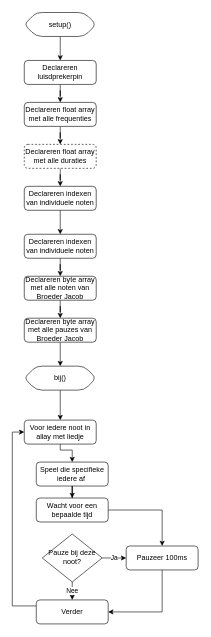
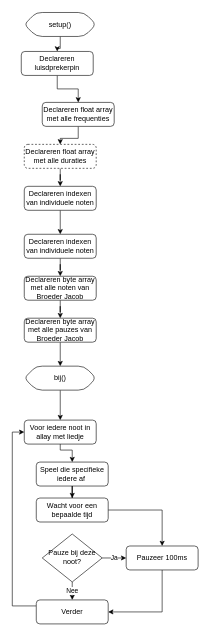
node "Declareren luisdprekerpin": moved (60, 72) -> (57, 63)
node "Declareren float array met alle frequenties": moved (60, 114) -> (78, 114)
